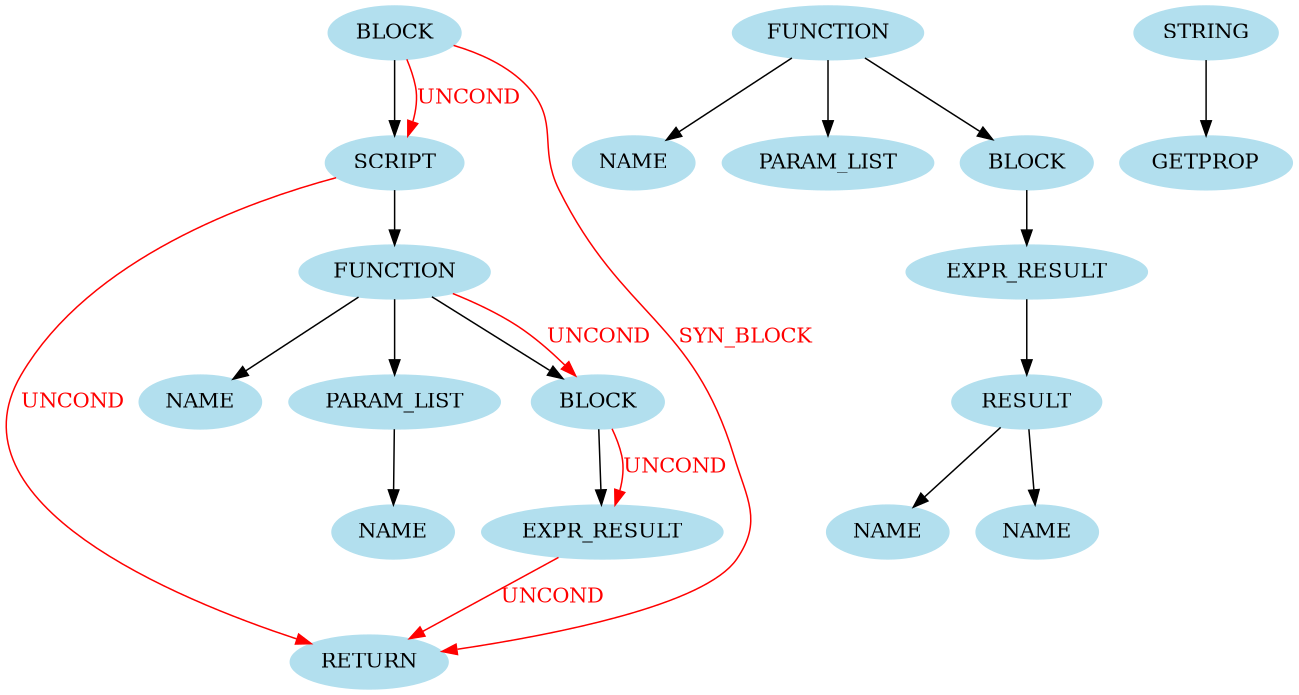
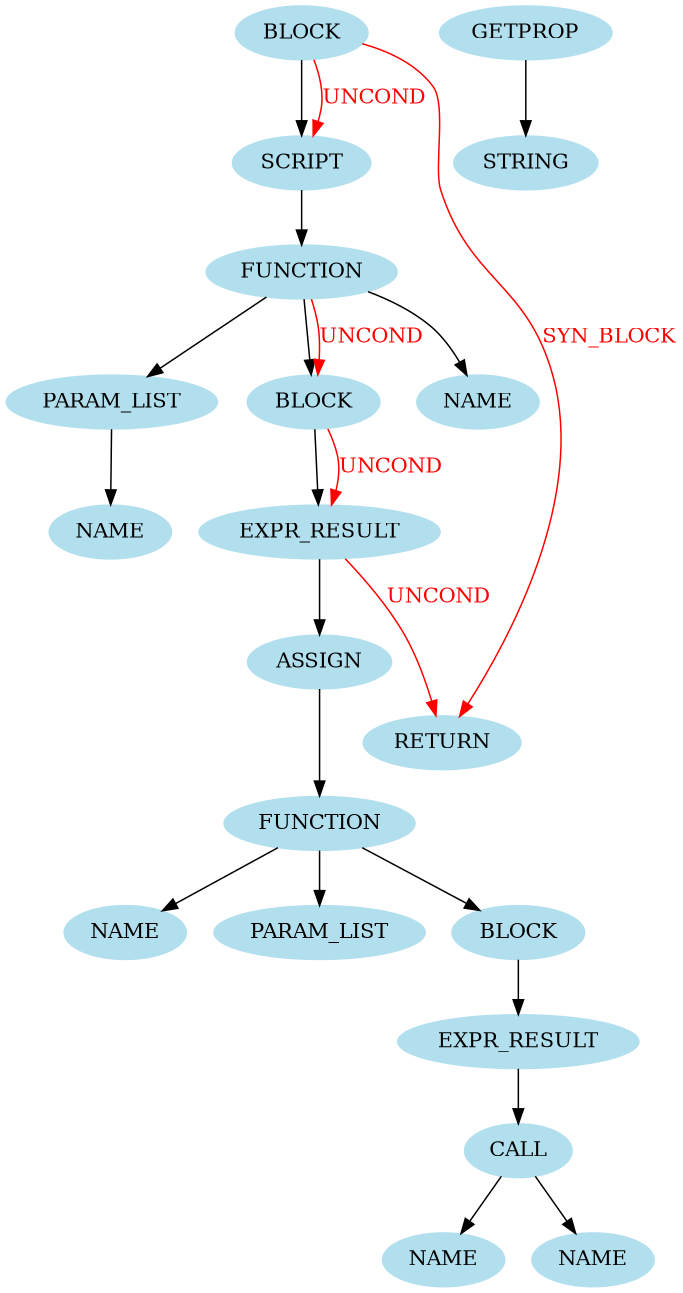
edge "STRING" -> "GETPROP": reversed
edge "SCRIPT" -> "RETURN": removed, label "UNCOND"
node "RESULT": label "RESULT" -> "CALL"
node "ASSIGN": added
